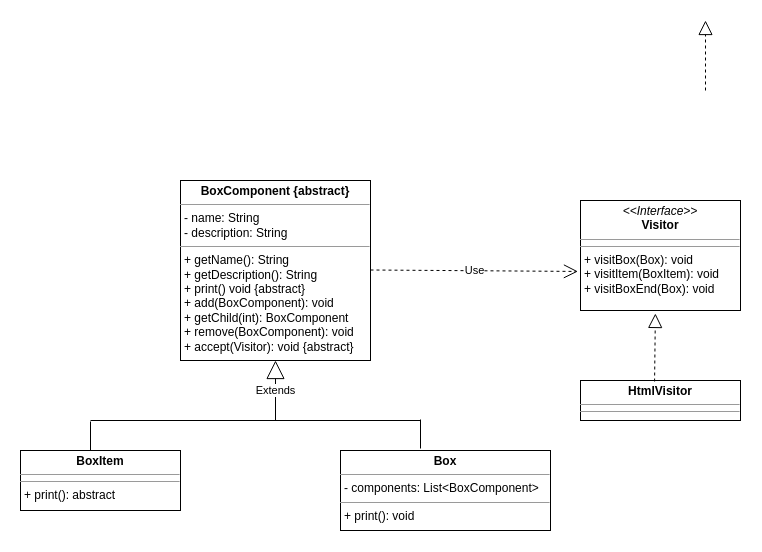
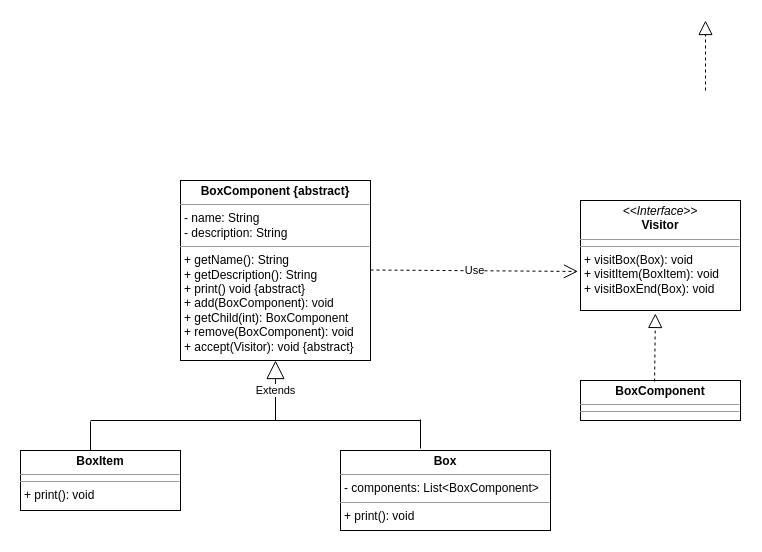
node "HtmlVisitor": label "HtmlVisitor" -> "BoxComponent"
node "BoxItem + print(): abstract": label "BoxItem + print(): abstract" -> "BoxItem + print(): void"
